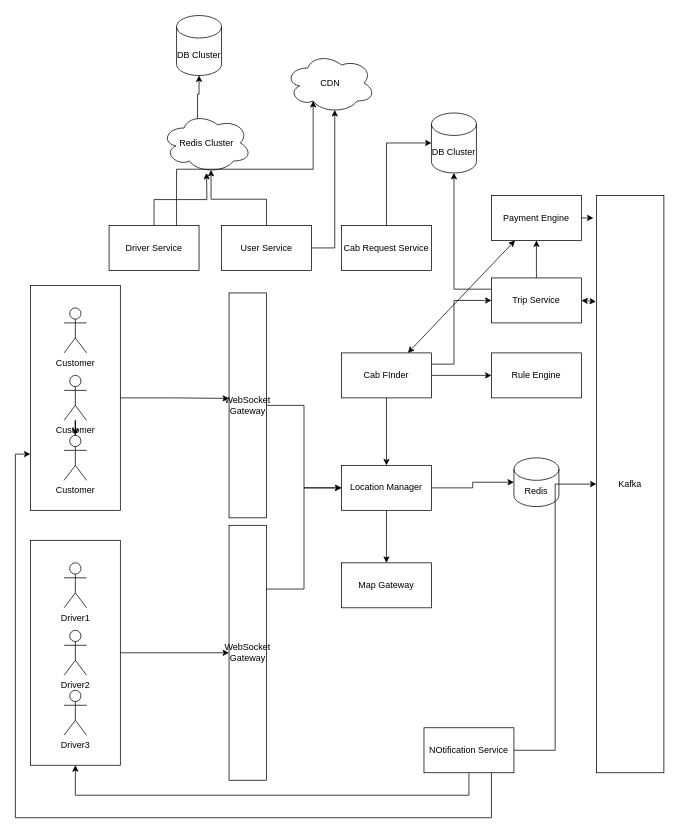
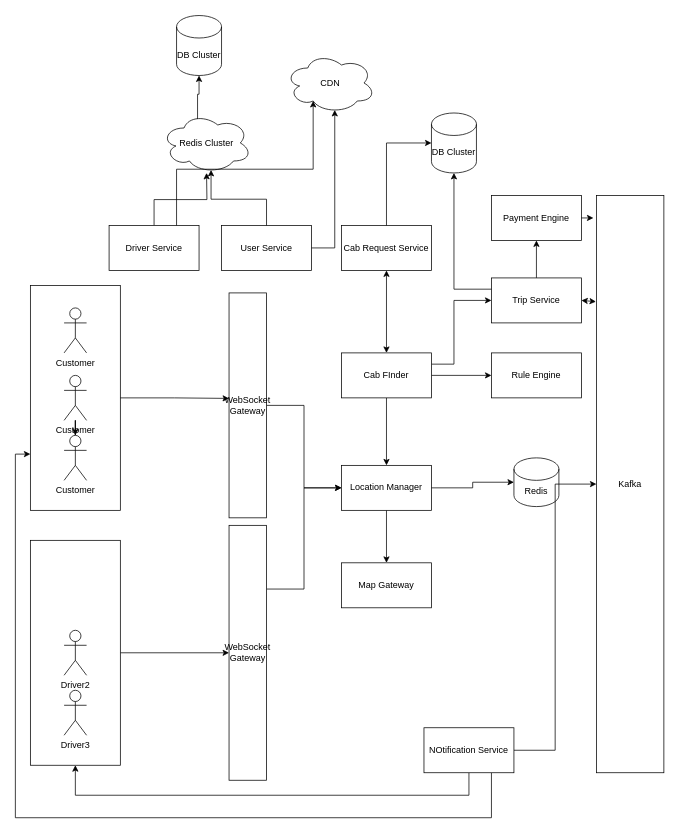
edge "Payment Engine" -- "Cab FInder": now "Cab Request Service" -- "Cab FInder"
node "Driver1": removed
